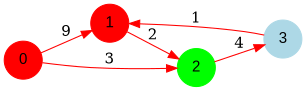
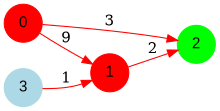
edge "2" -> "3": removed, label "4"
